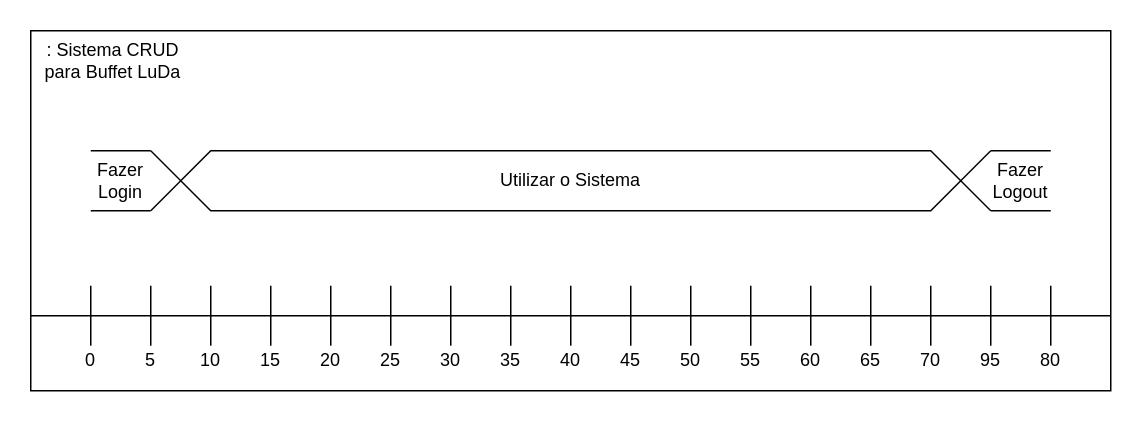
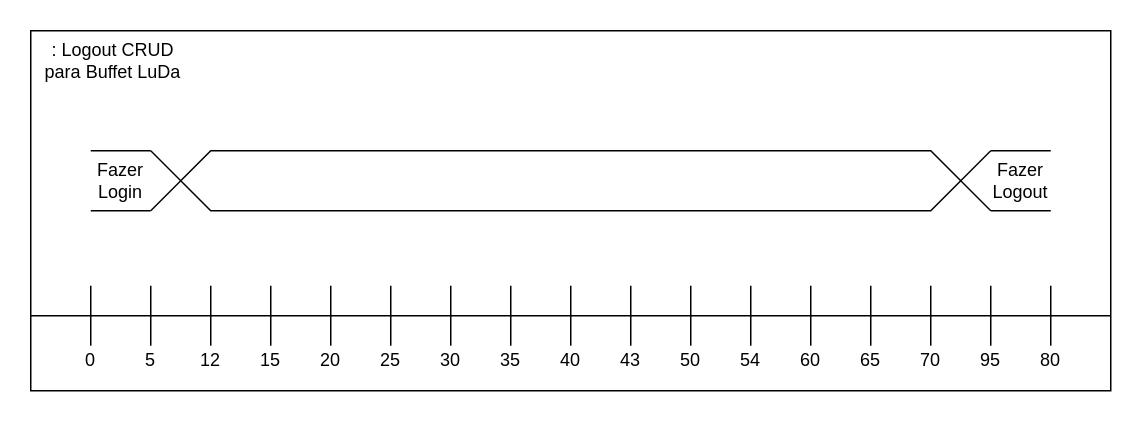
node ": Sistema CRUD para Buffet LuDa": label ": Sistema CRUD para Buffet LuDa" -> ": Logout CRUD para Buffet LuDa"
node "Utilizar o Sistema": removed
node "10": label "10" -> "12"
node "45": label "45" -> "43"
node "55": label "55" -> "54"
